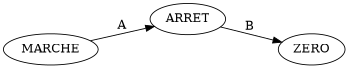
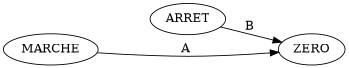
edge "MARCHE" -> "ARRET": now "MARCHE" -> "ZERO"
